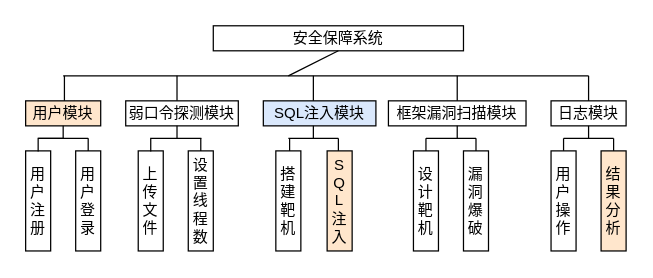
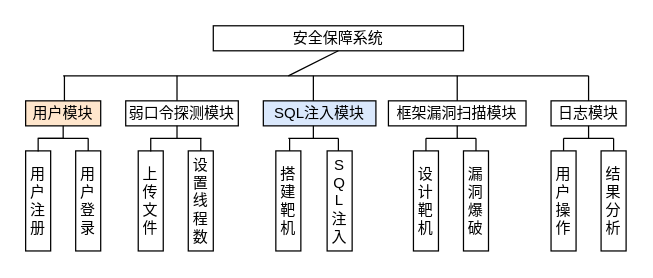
node "S Q L注入": fillcolor #ffe6cc -> #ffffff
node "结果分析": fillcolor #ffe6cc -> #ffffff
